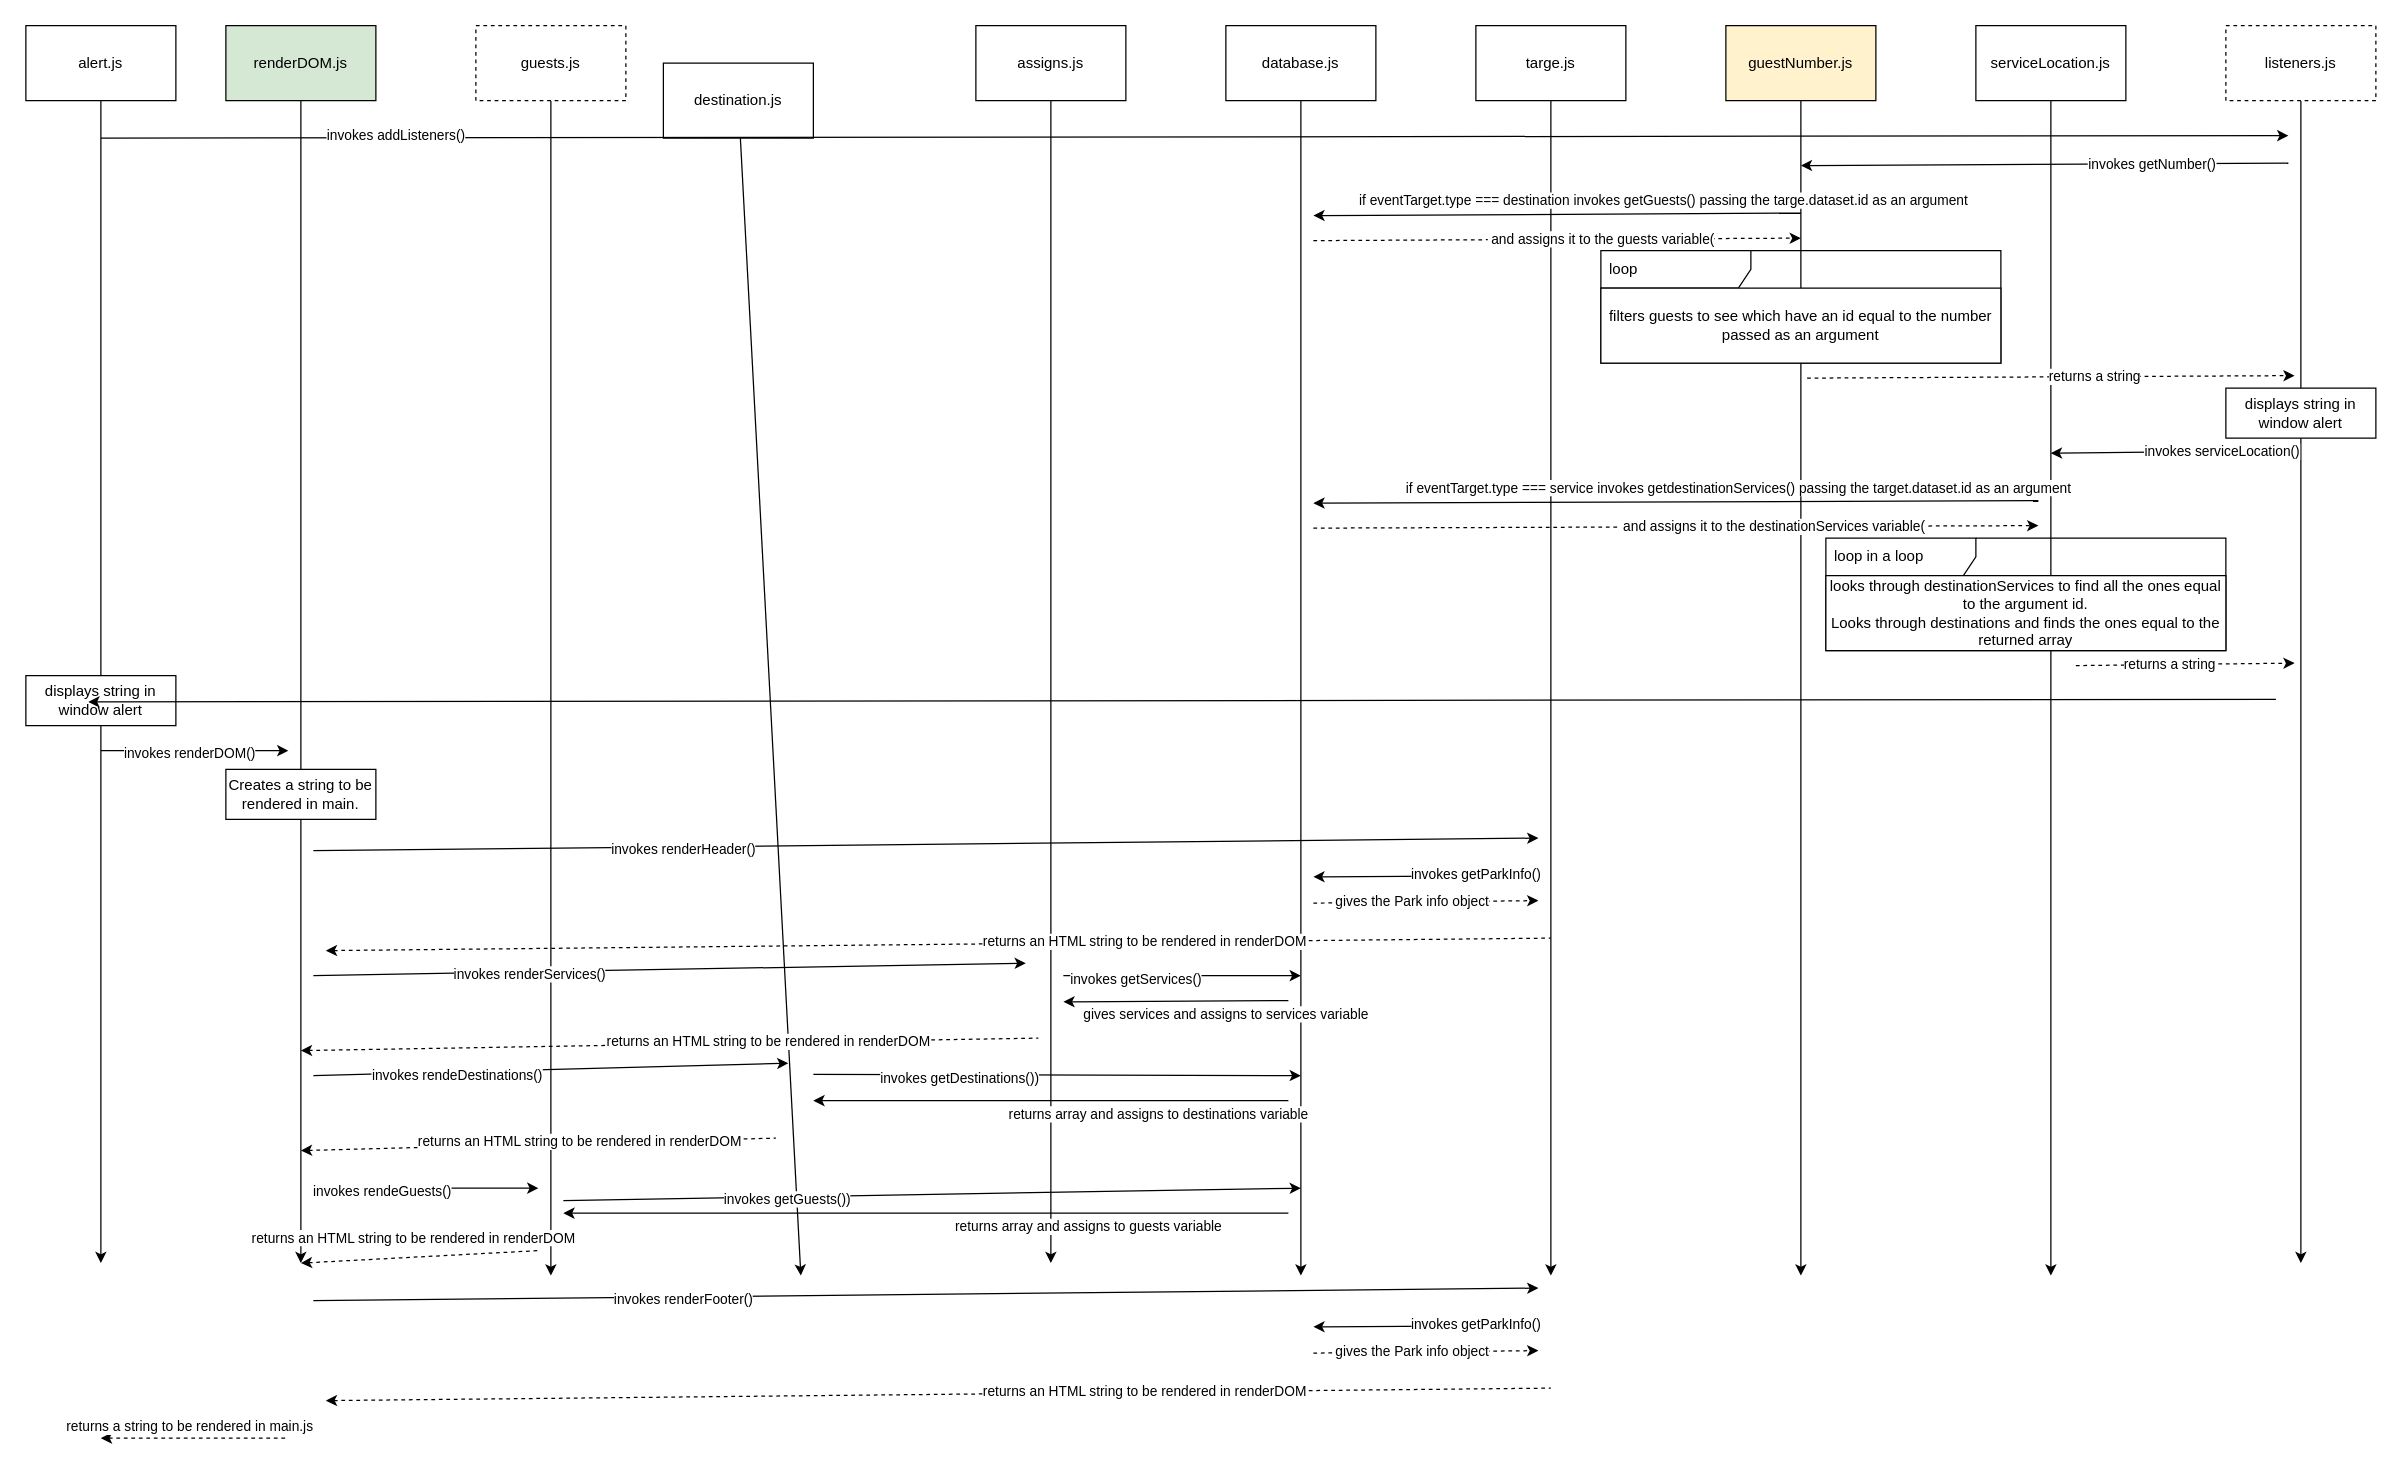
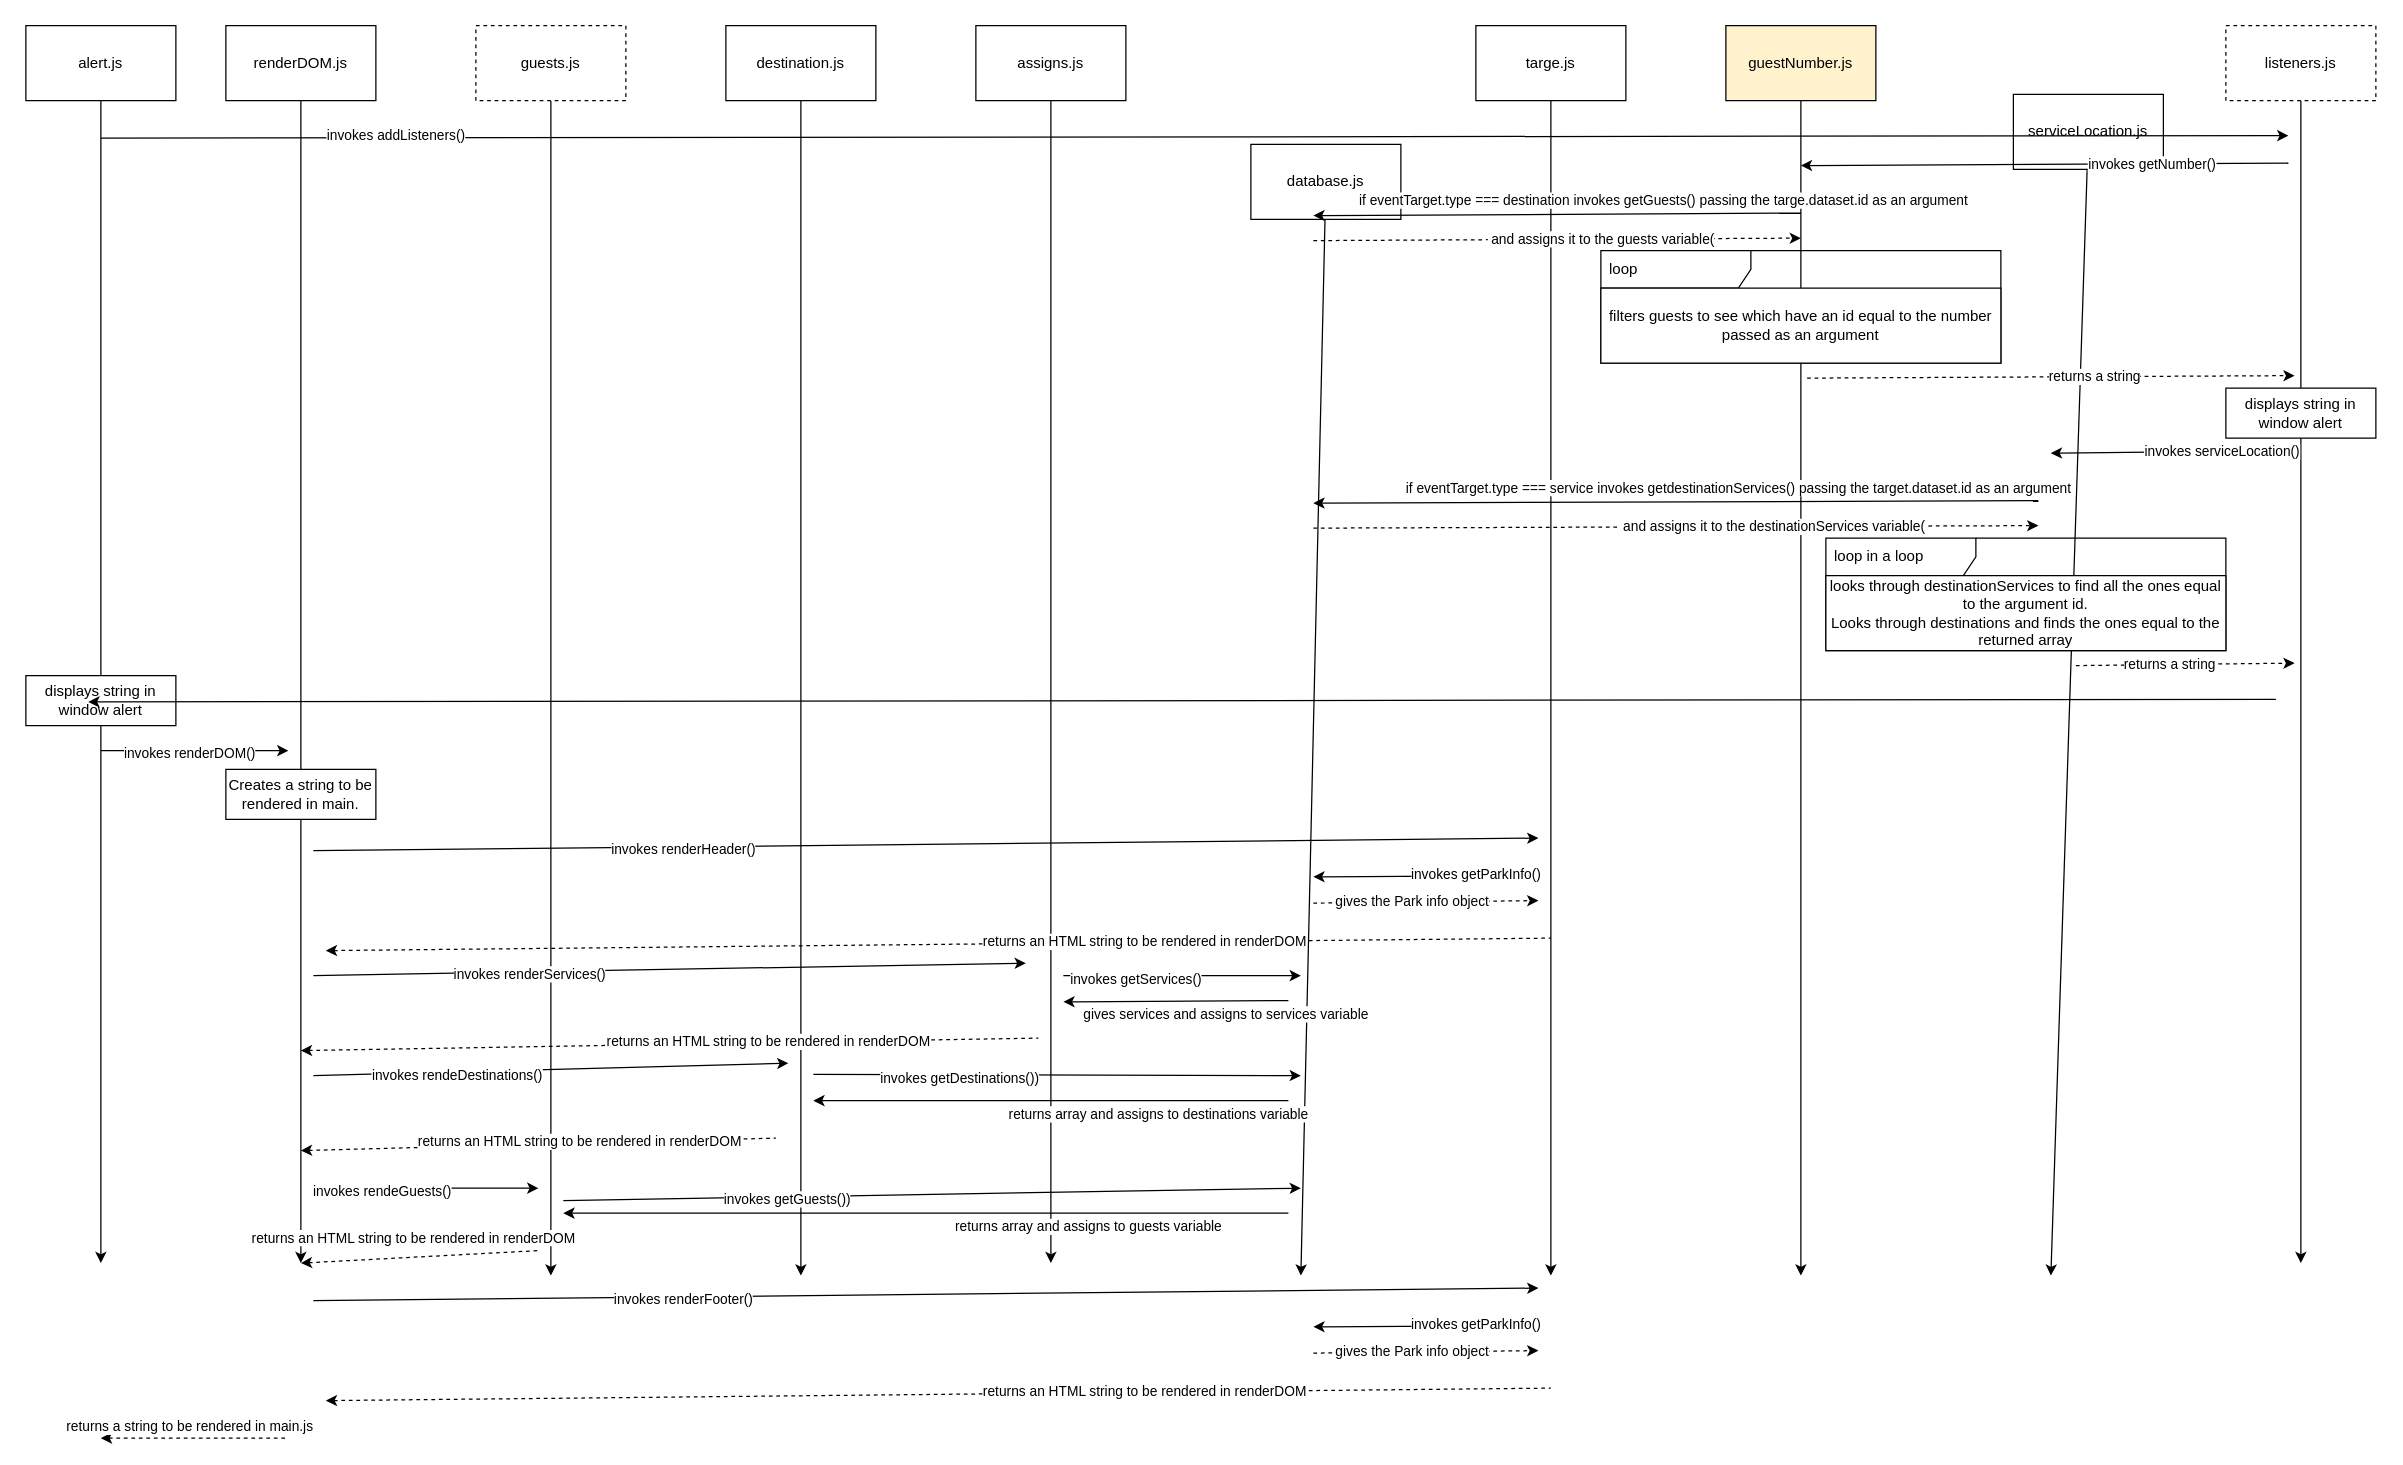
node "renderDOM.js": fillcolor #d5e8d4 -> #ffffff
node "database.js": moved (1301, 63) -> (1326, 182)
node "serviceLocation.js": moved (2051, 63) -> (2088, 132)
node "destination.js": moved (738, 101) -> (801, 63)
